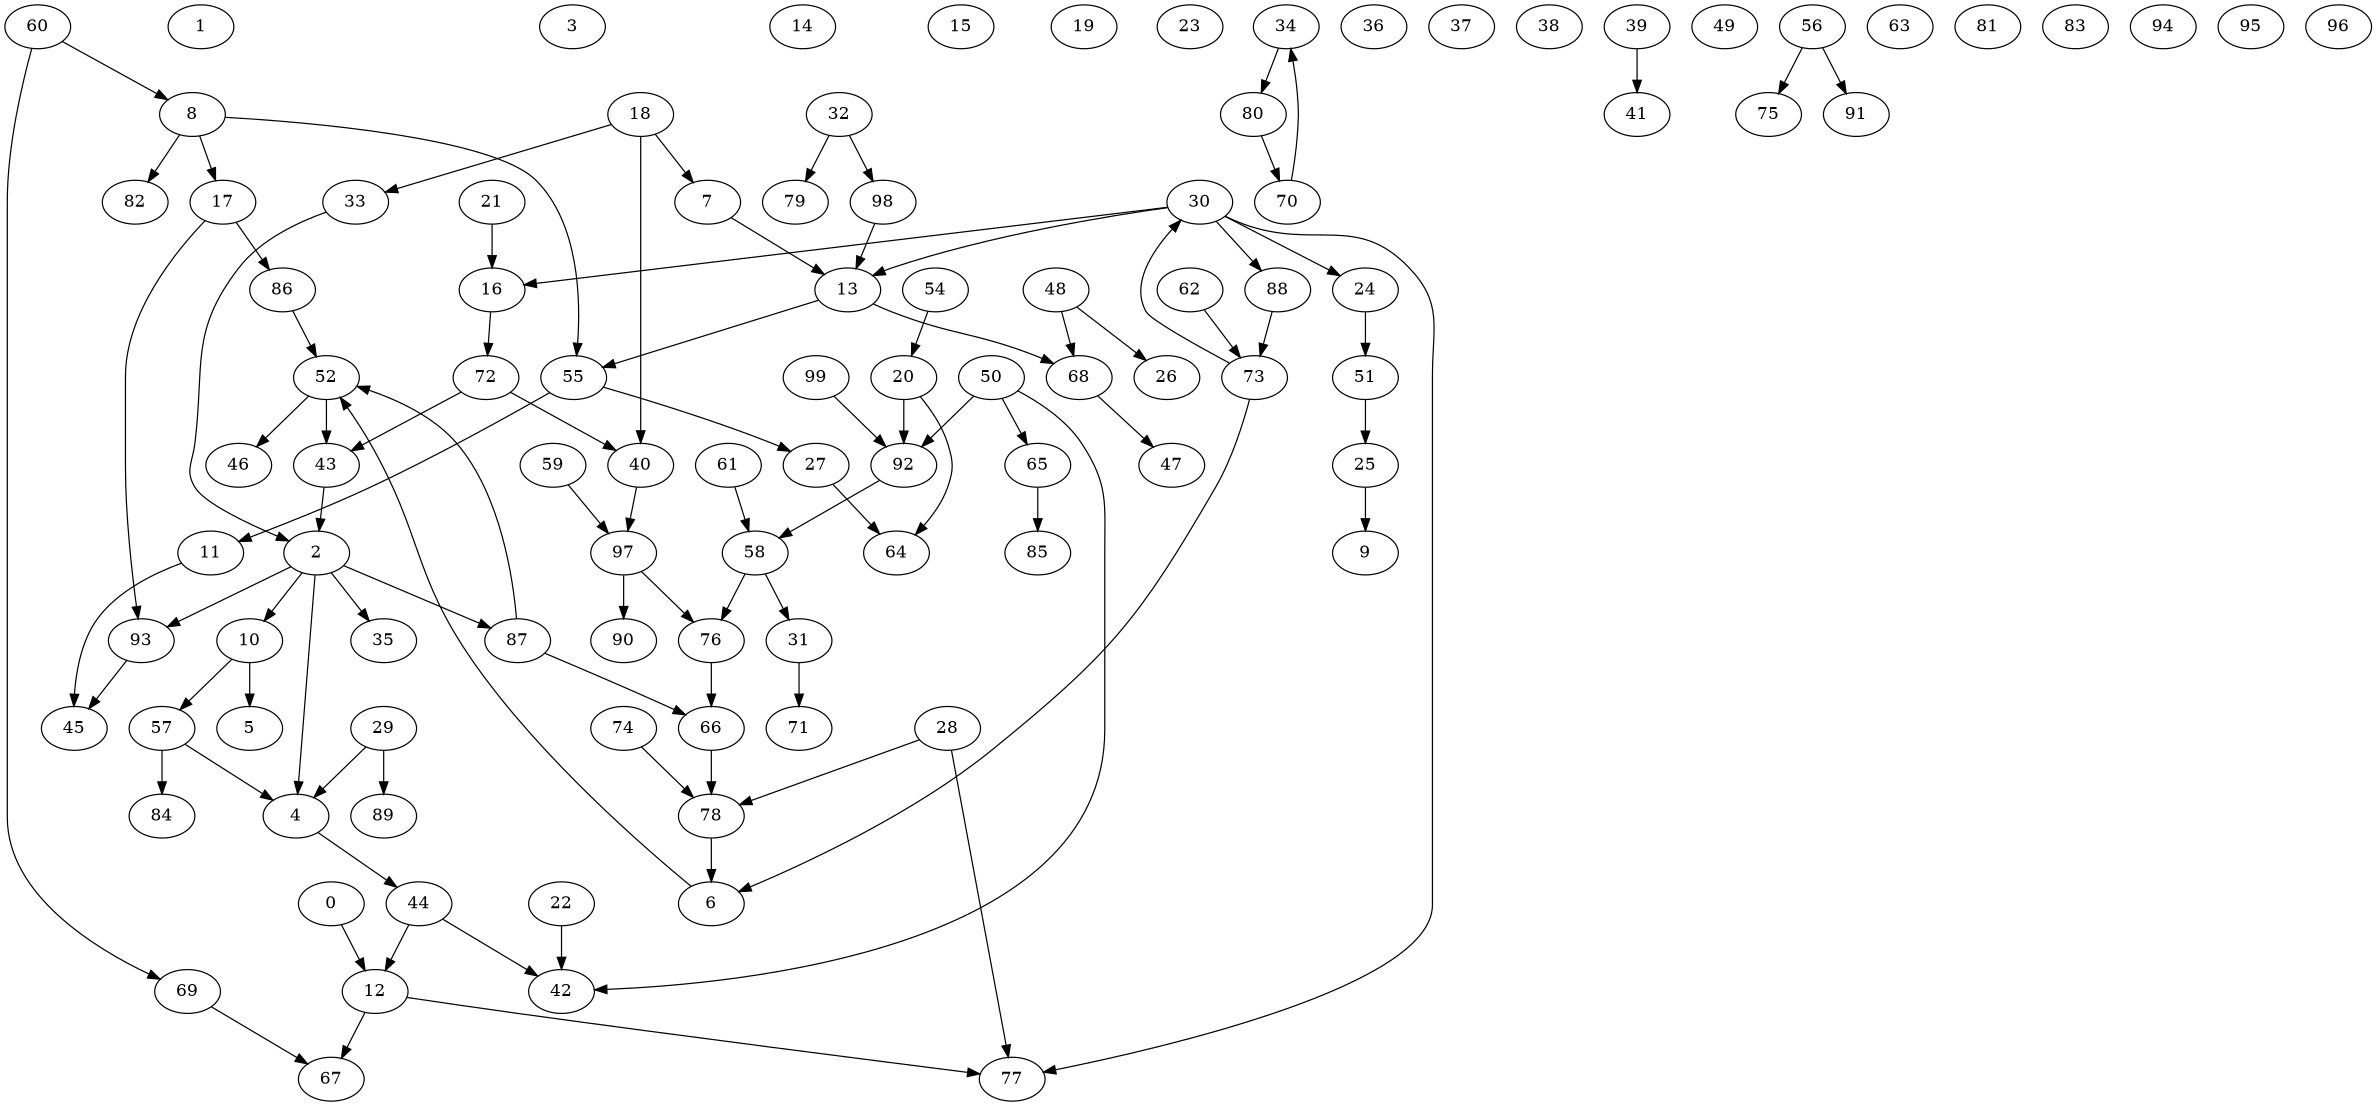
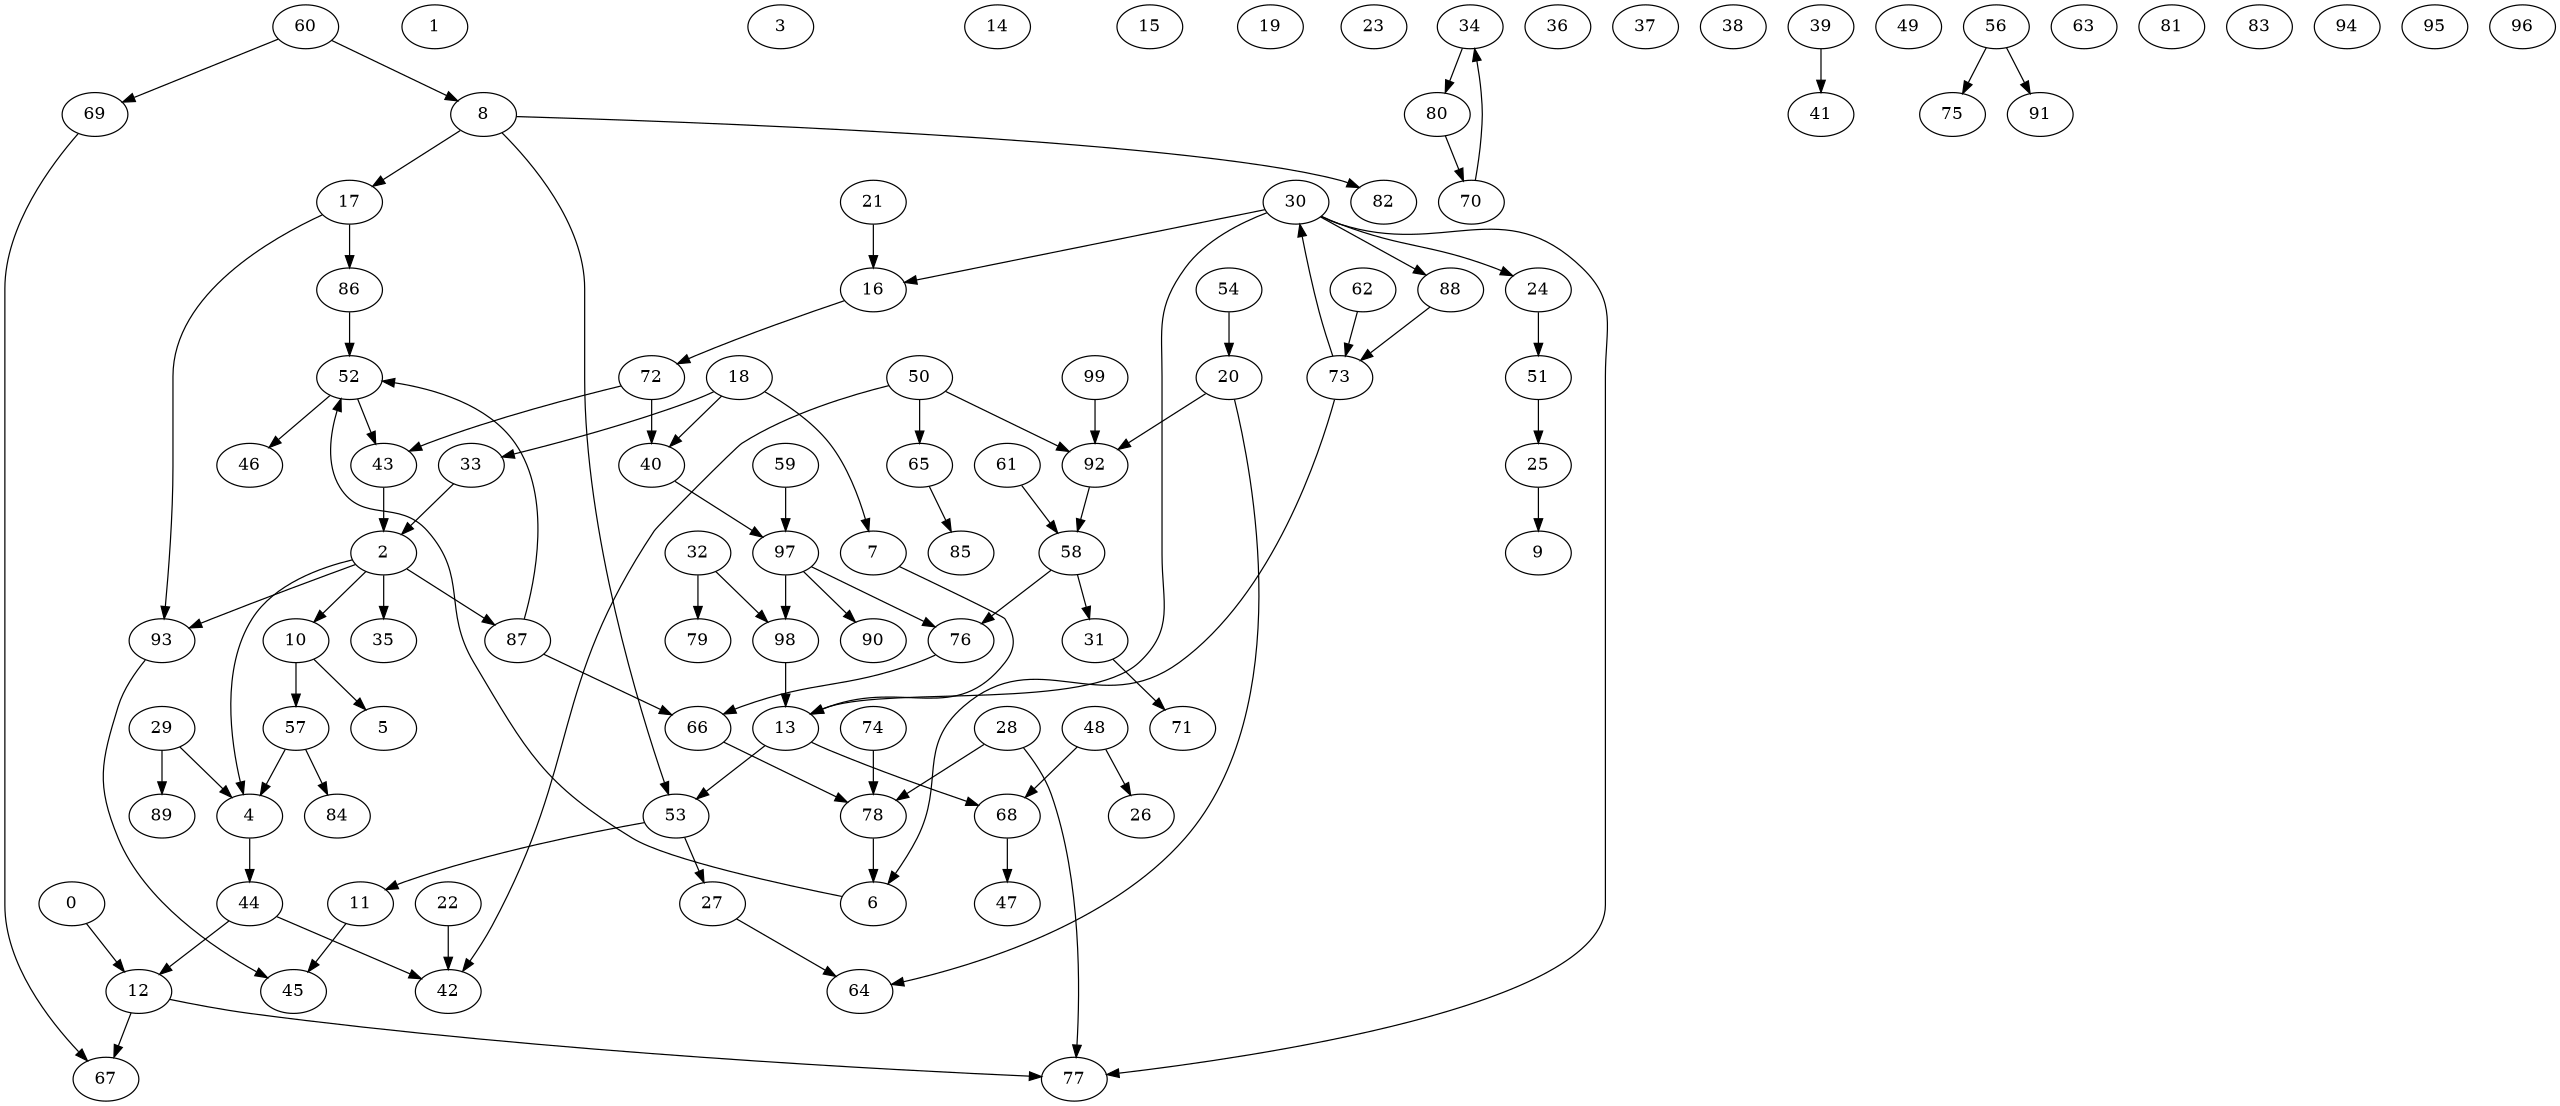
node "55": label "55" -> "53"
edge "97" -> "98": added
